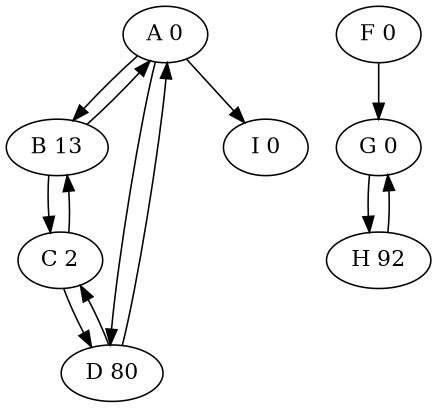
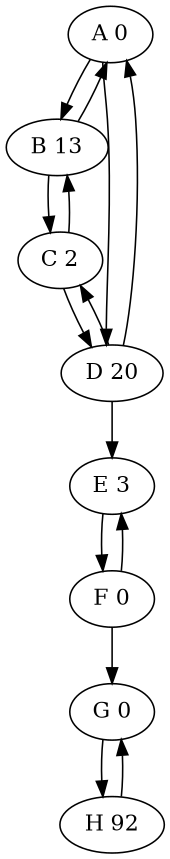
node "I 0": removed
node "D 80": label "D 80" -> "D 20"
node "E 3": added
